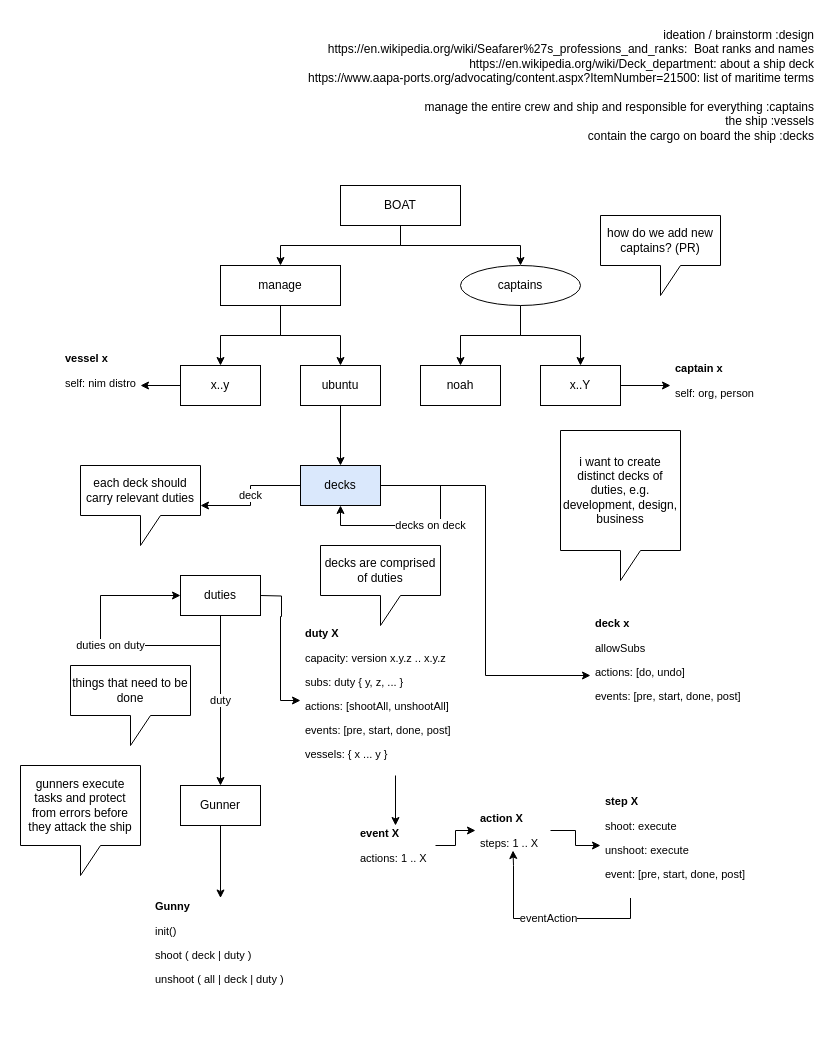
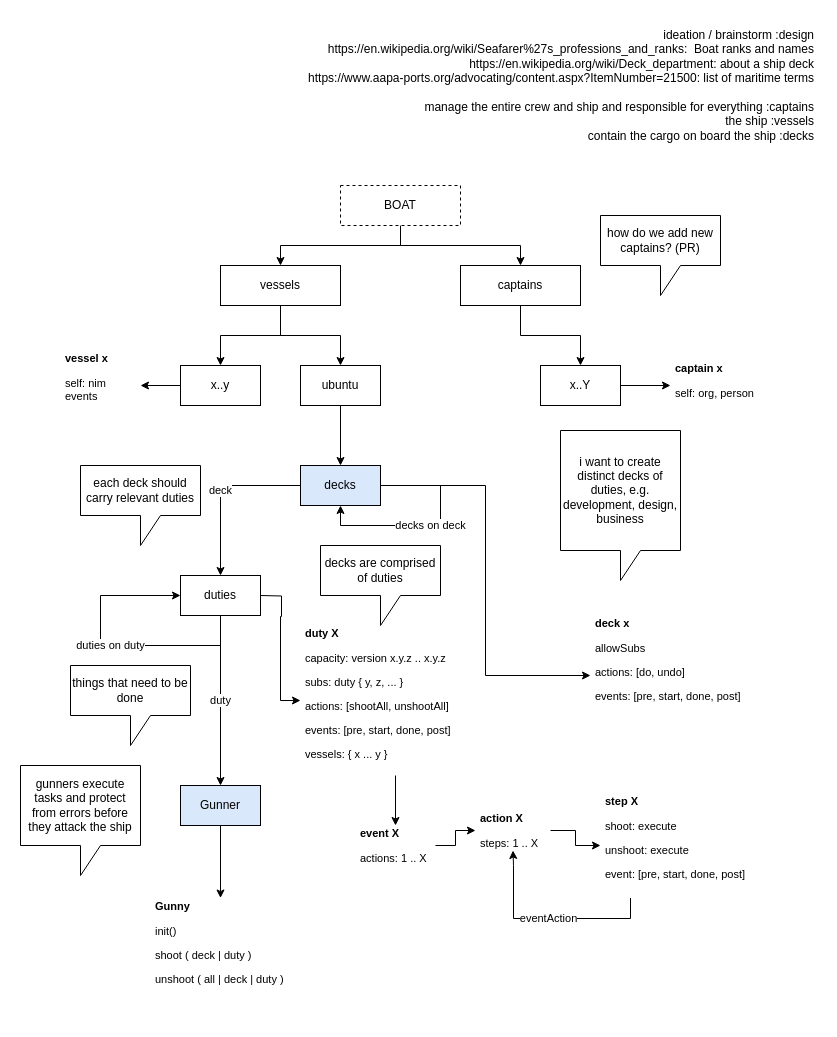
node "BOAT": style solid -> dashed
node "manage": label "manage" -> "vessels"
node "captains": shape ellipse -> rectangle
edge "captains" -> "noah": removed
node "vessel xself: nim distro": label "vessel xself: nim distro" -> "vessel xself: nim events"
node "noah": removed
edge "decks" -> "each deck should carry relevant duties": now "decks" -> "duties"
node "Gunner": fillcolor #ffffff -> #dae8fc
